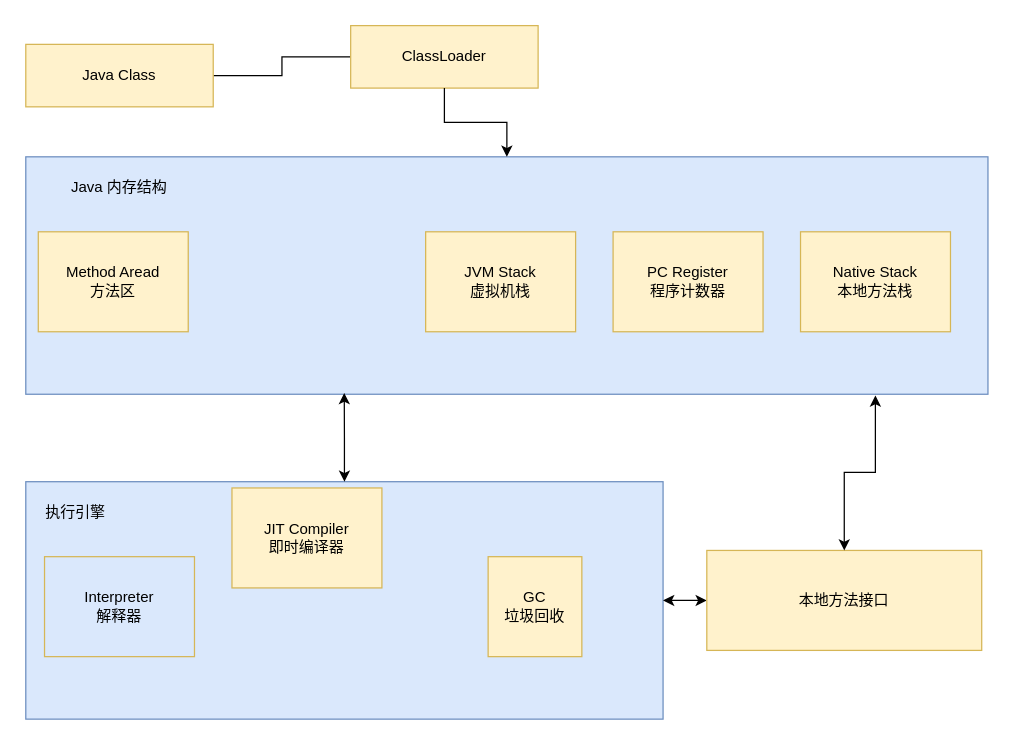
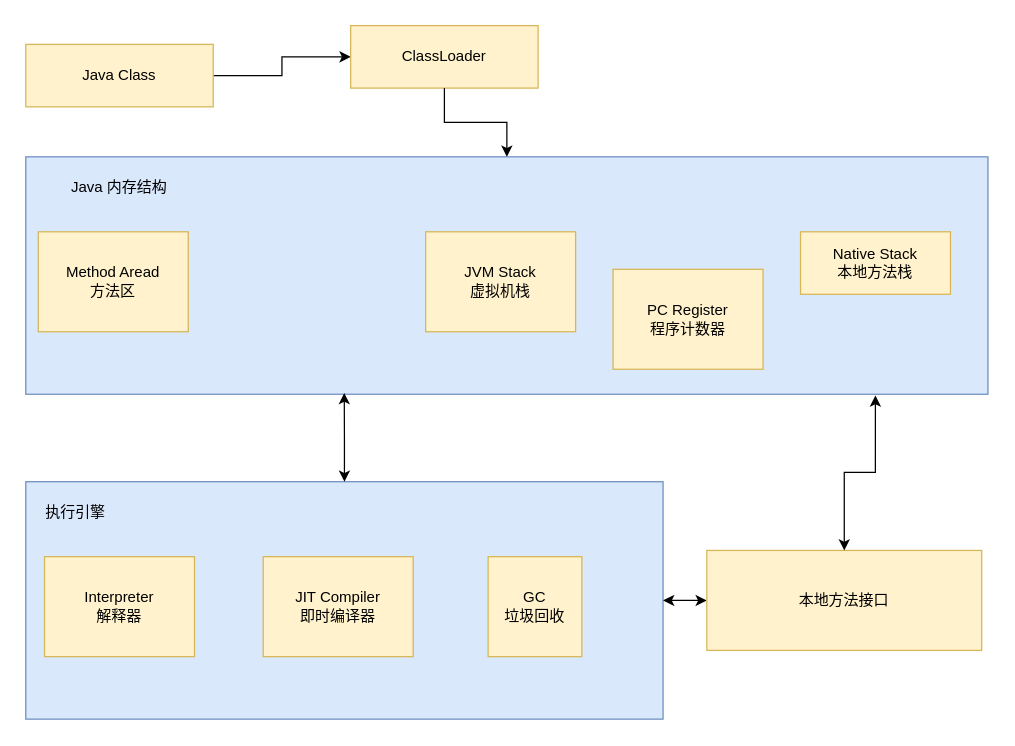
edge "ClassLoader" -- "Java Class": arrowhead none -> classic
node "PC Register 程序计数器": moved (688, 282) -> (688, 319)
node "Native Stack 本地方法栈": size 150x100 -> 150x63
node "JIT Compiler 即时编译器": moved (307, 538) -> (338, 607)
node "Interpreter 解释器": fillcolor #dae8fc -> #fff2cc
